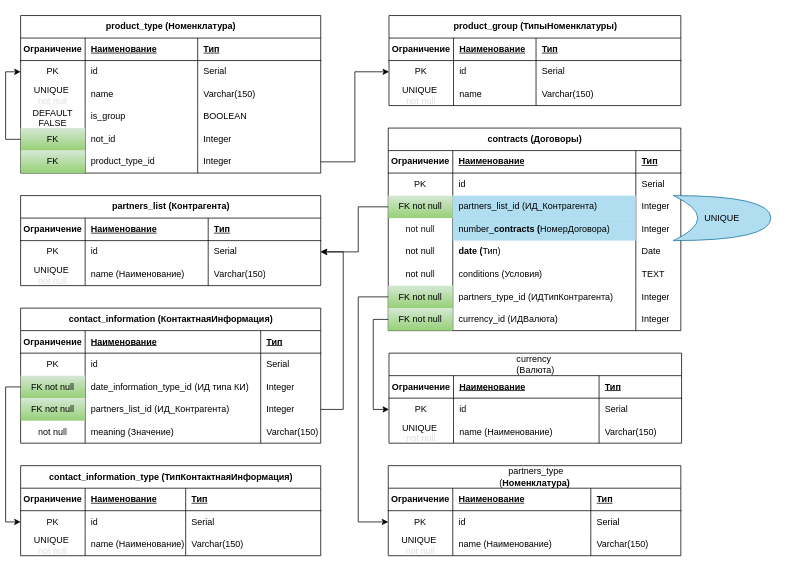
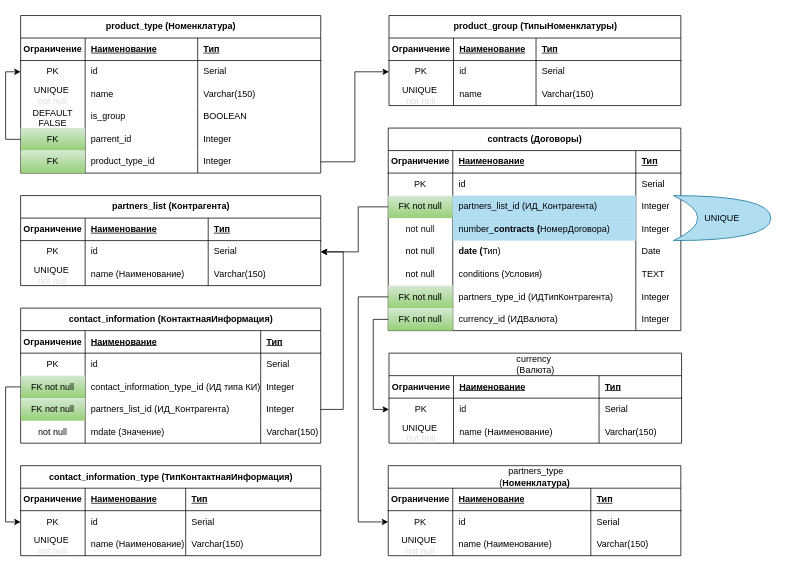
node "not_id": label "not_id" -> "parrent_id"
node "date_information_type_id (ИД типа КИ)": label "date_information_type_id (ИД типа КИ)" -> "contact_information_type_id (ИД типа КИ)"
node "meaning (Значение)": label "meaning (Значение)" -> "mdate (Значение)"
